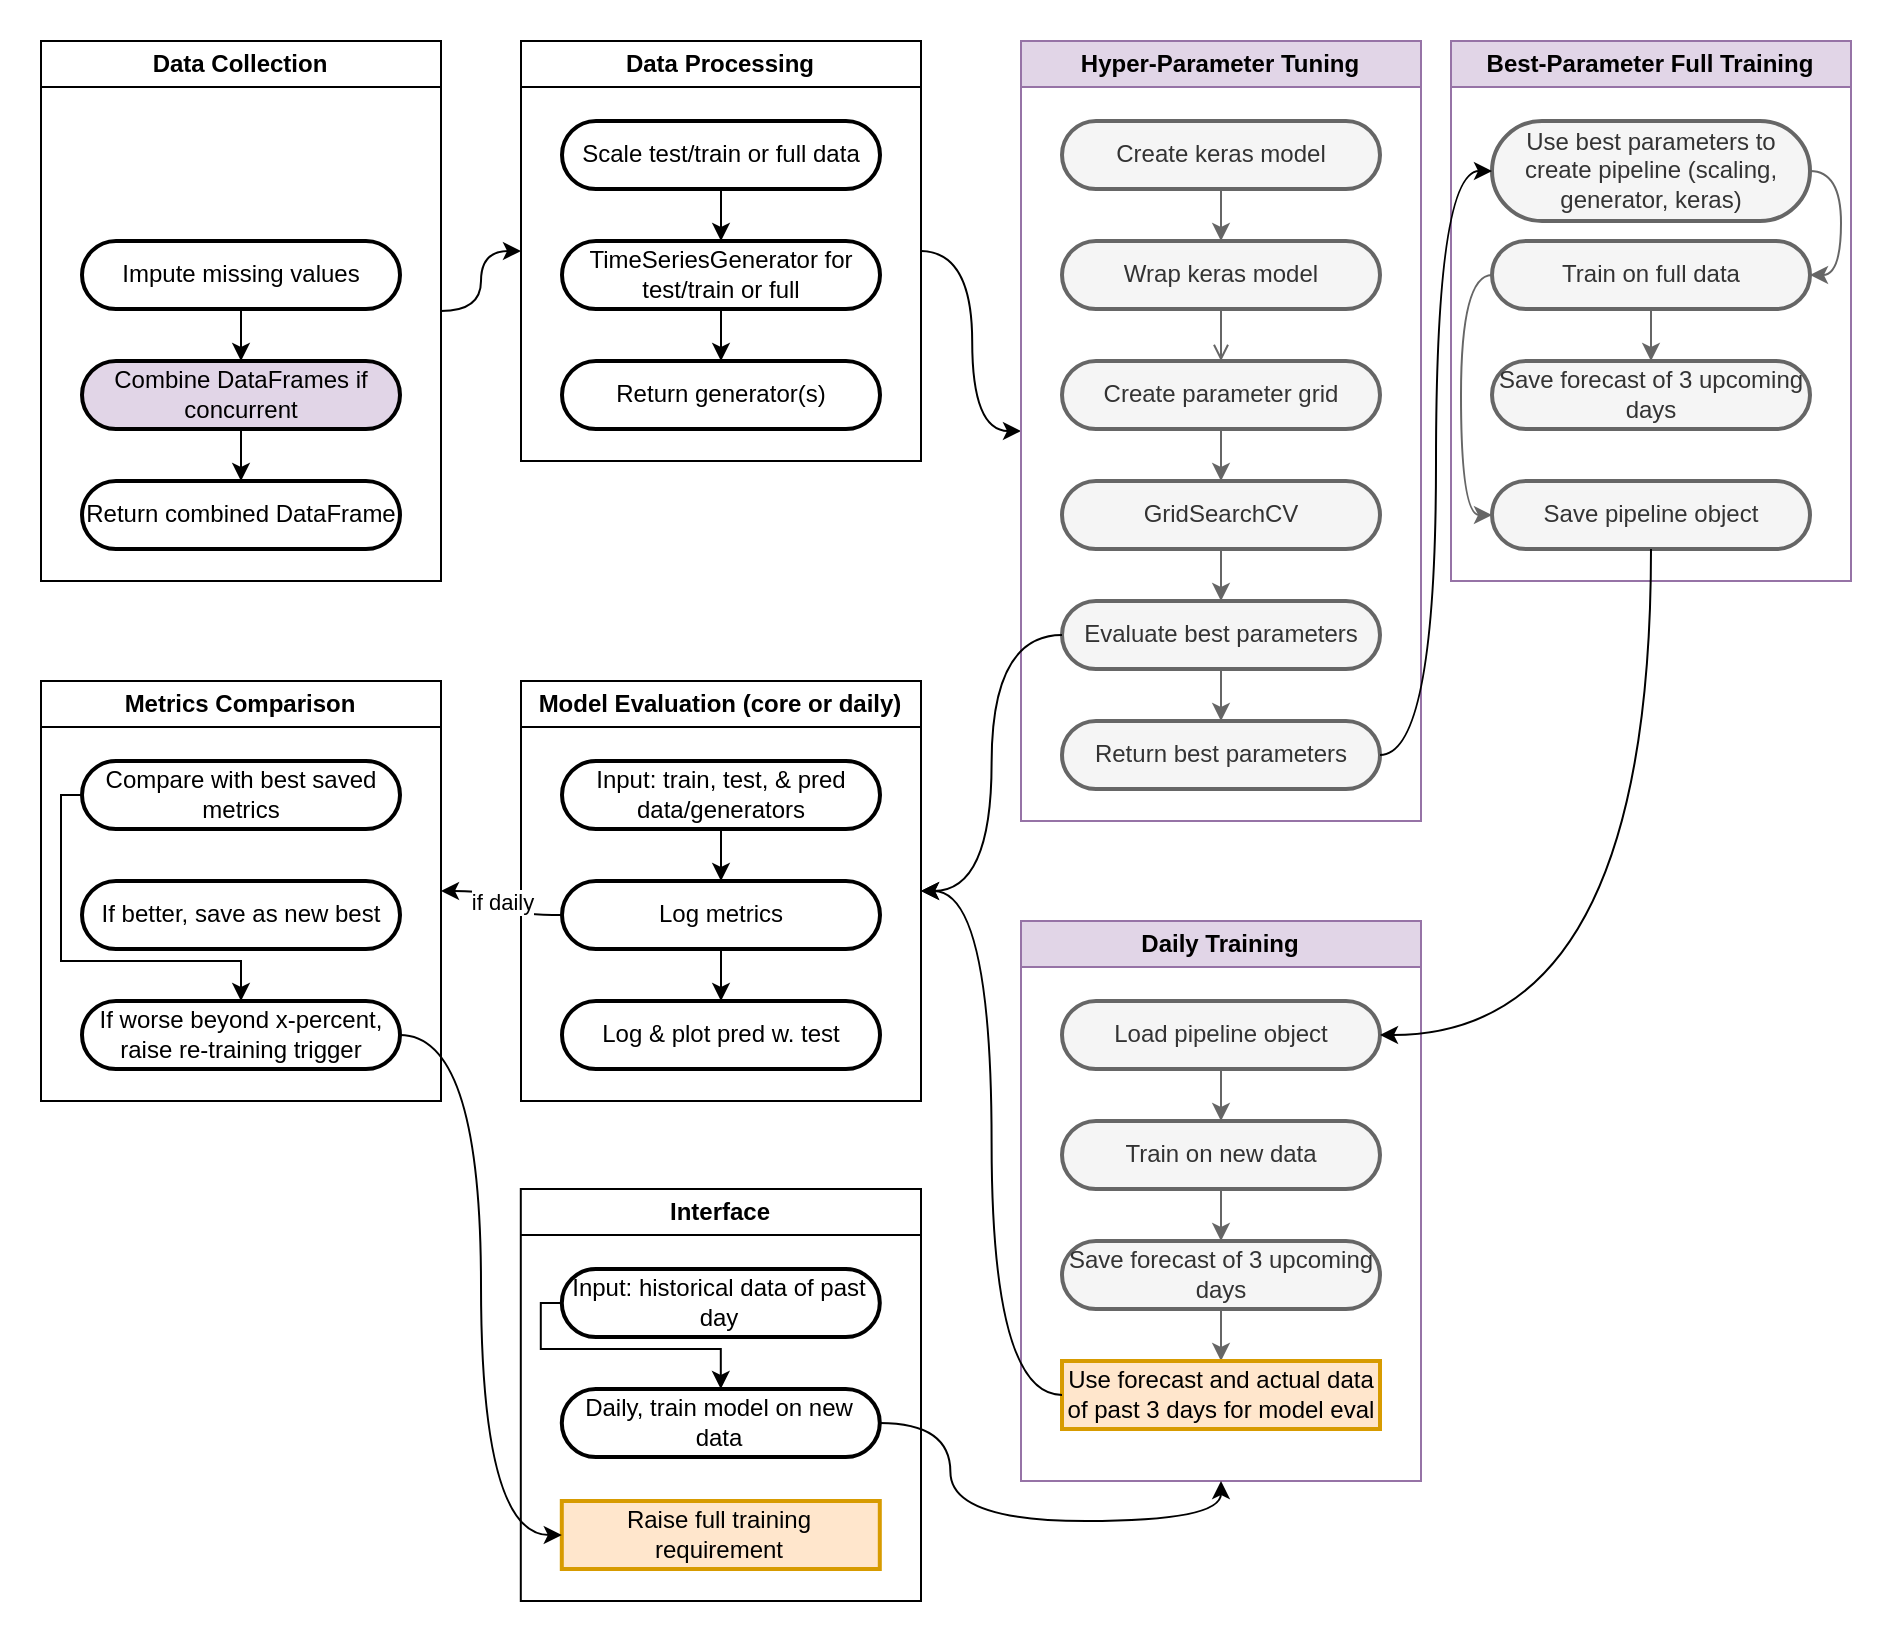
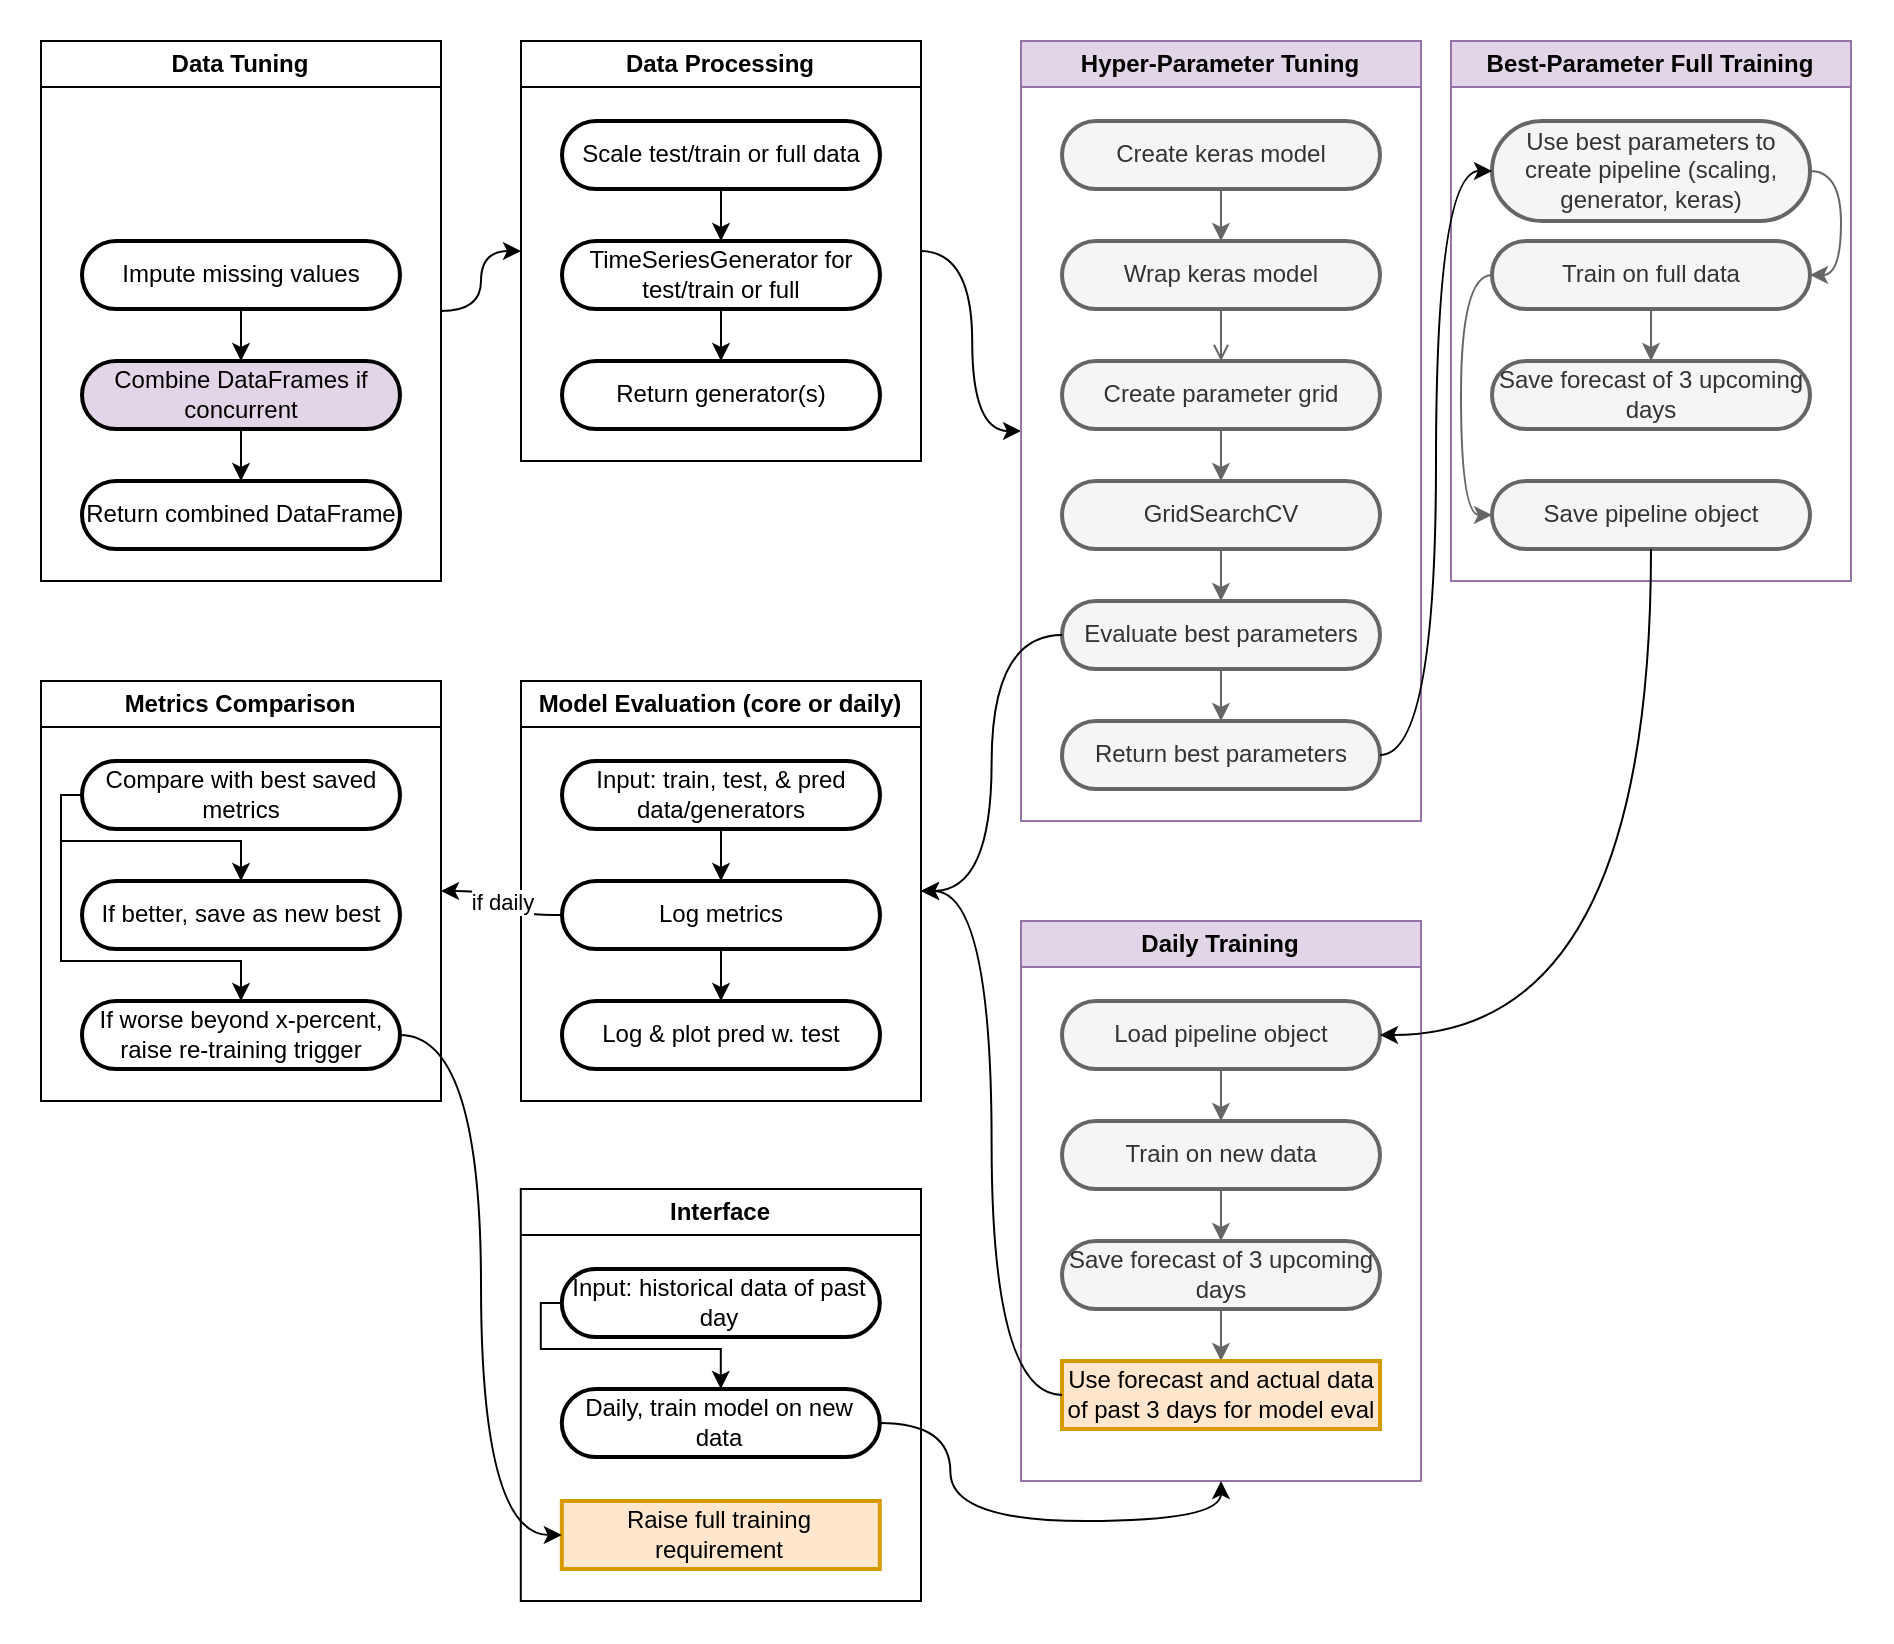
node "Data Collection": label "Data Collection" -> "Data Tuning"
edge "Compare with best saved metrics" -> "If better, save as new best": added
